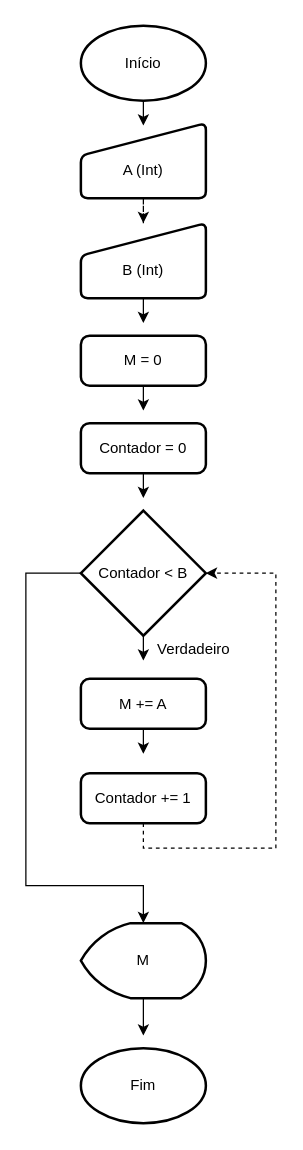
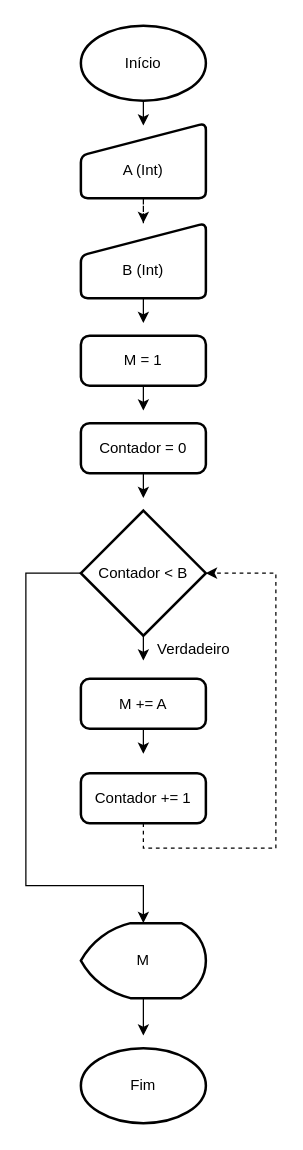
node "M = 0": label "M = 0" -> "M = 1"
